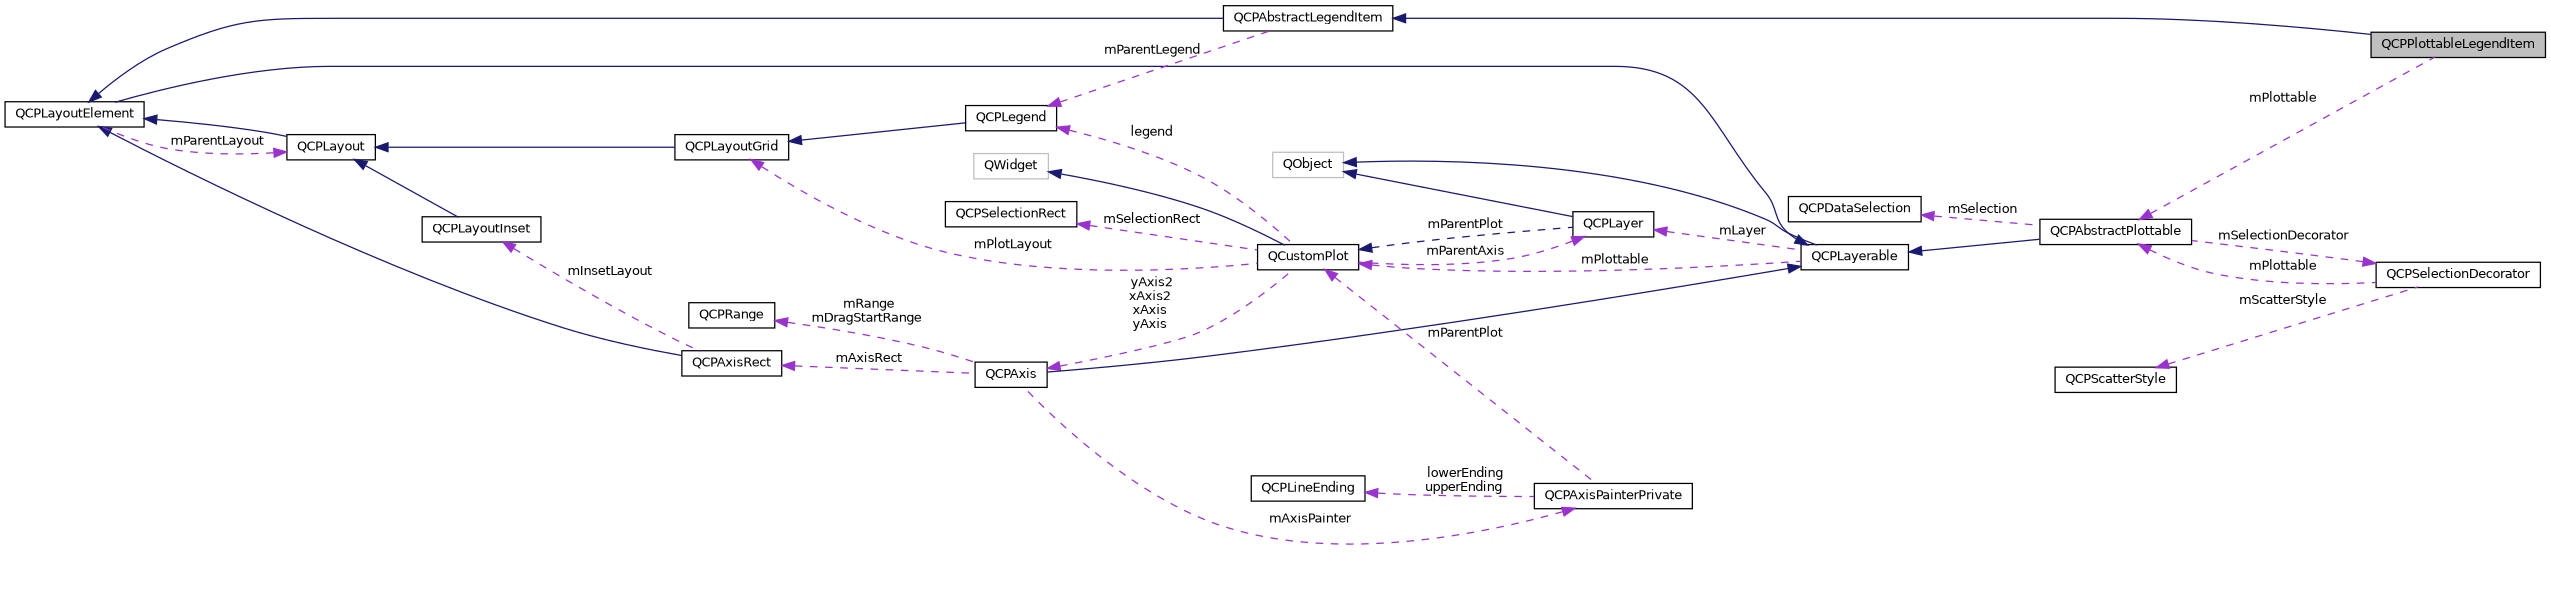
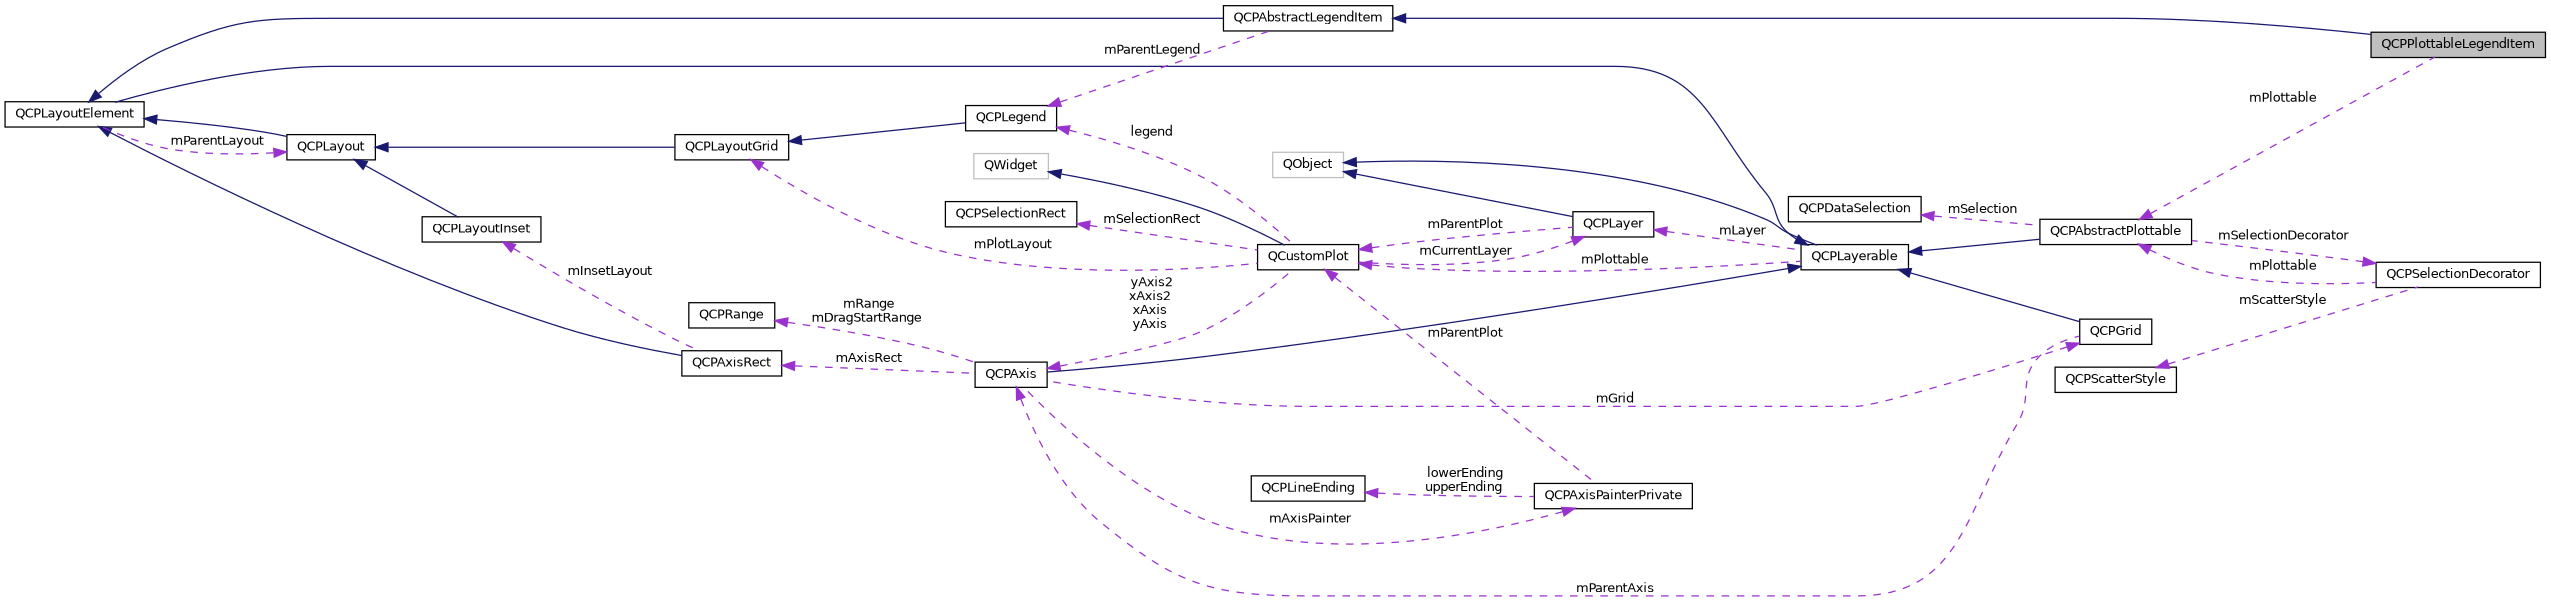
edge "QCPLayer" -> "QCustomPlot": color midnightblue -> darkorchid3
edge "QCustomPlot" -> "QCPLayer": label " mParentAxis" -> " mCurrentLayer"
node "QCPGrid": added
